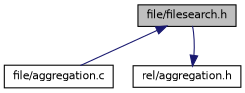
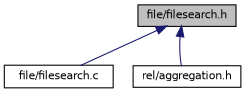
edge "file/filesearch.h" -> "rel/aggregation.h": reversed
node "file/aggregation.c": label "file/aggregation.c" -> "file/filesearch.c"
